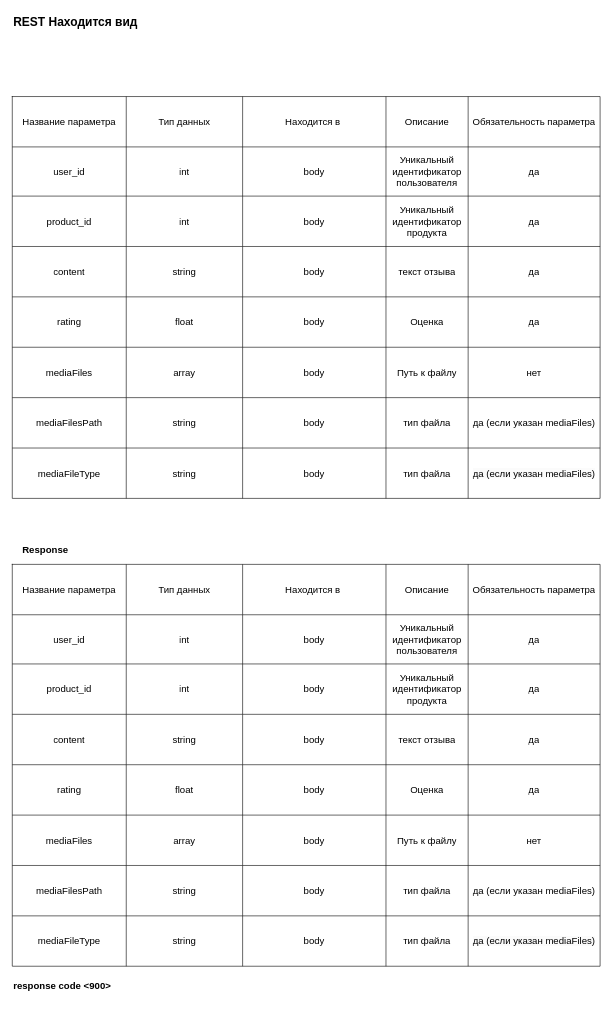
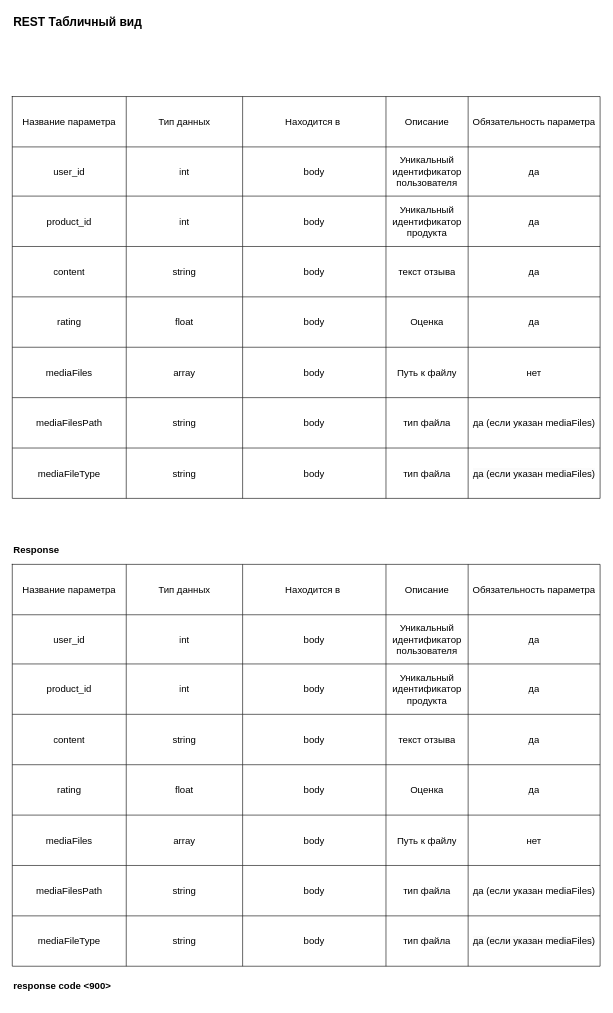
node "REST Находится вид": label "REST Находится вид" -> "REST Табличный вид"
node "Response": moved (51, 549) -> (42, 549)
